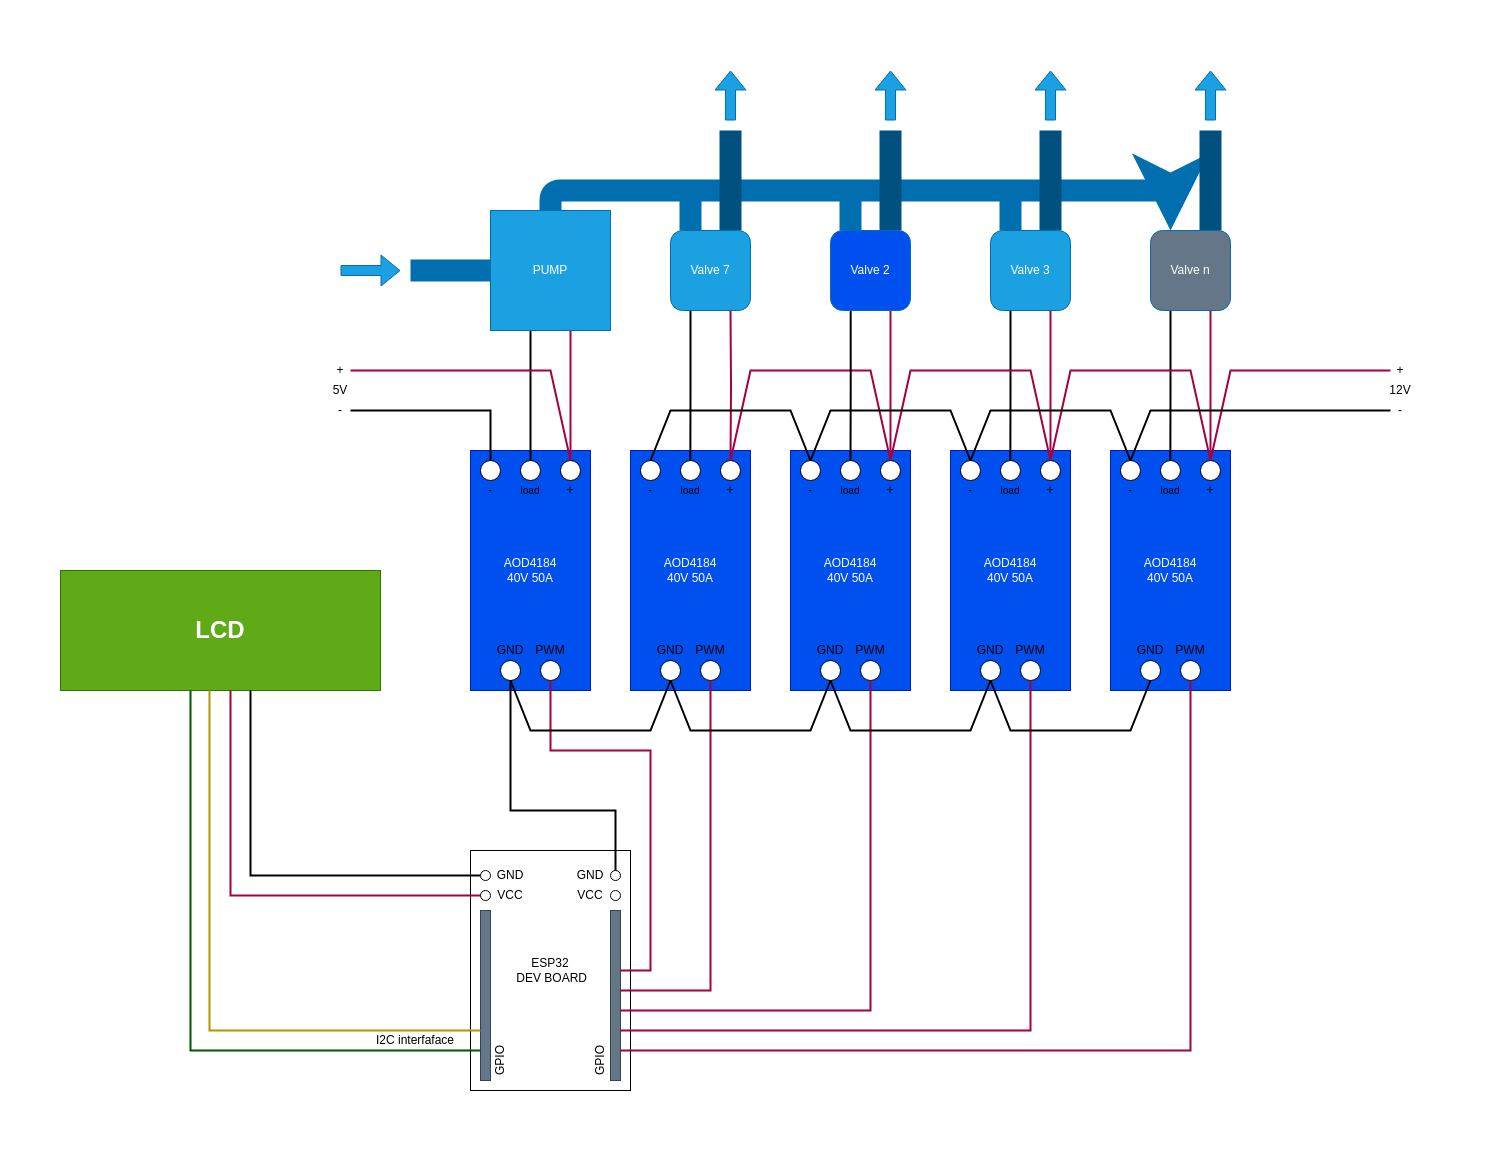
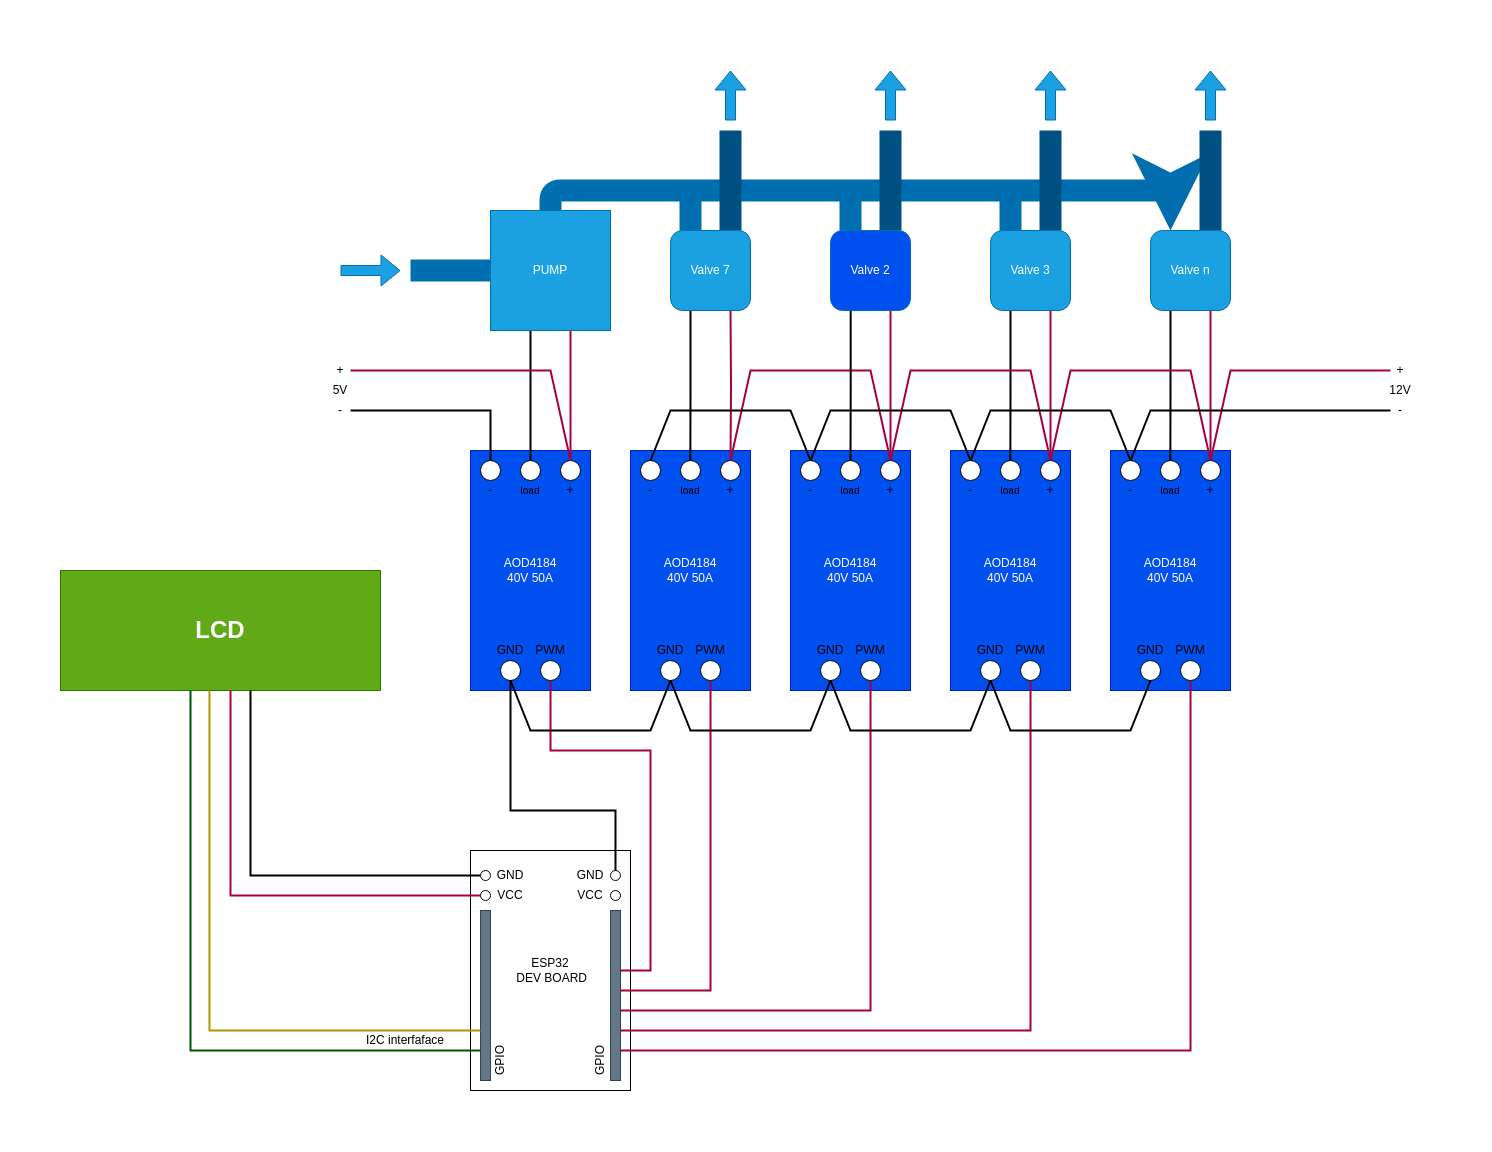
node "Valve n": fillcolor #647687 -> #1ba1e2
node "I2C interfaface": moved (416, 1041) -> (406, 1041)
